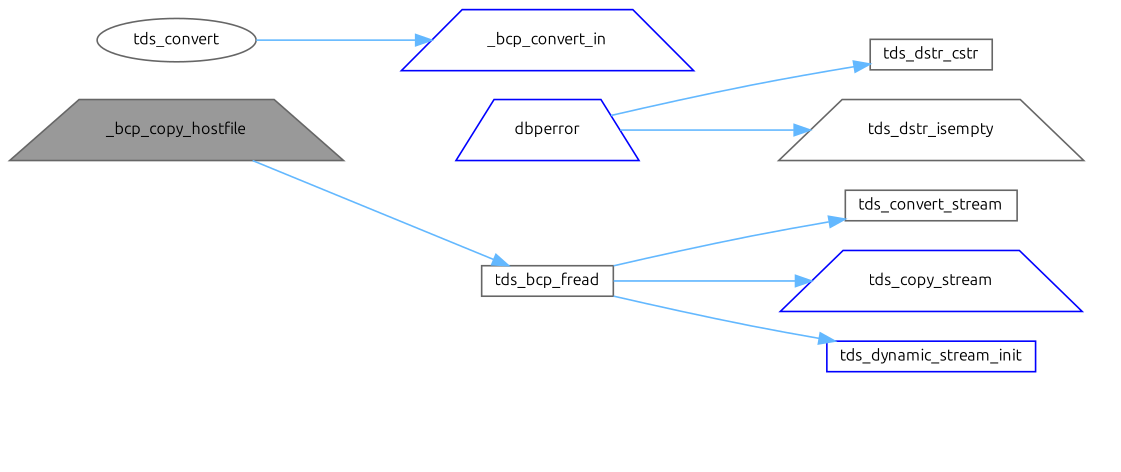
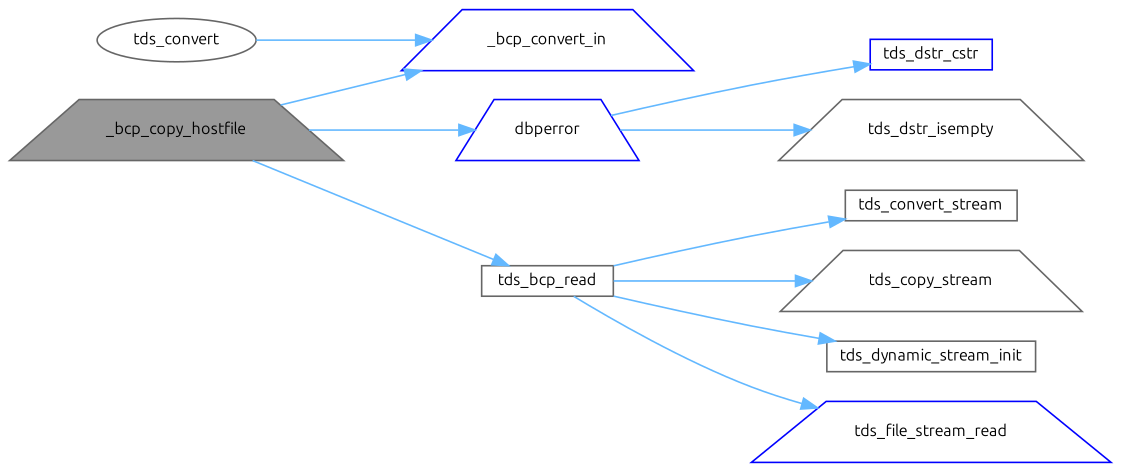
node "tds_dstr_cstr": color gray40 -> blue
edge "_bcp_copy_hostfile" -> "_bcp_convert_in": added
edge "_bcp_copy_hostfile" -> "dbperror": added
node "tds_bcp_fread": label "tds_bcp_fread" -> "tds_bcp_read"
node "tds_copy_stream": color blue -> gray40
node "tds_dynamic_stream_init": color blue -> gray40
node "tds_file_stream_read": added
